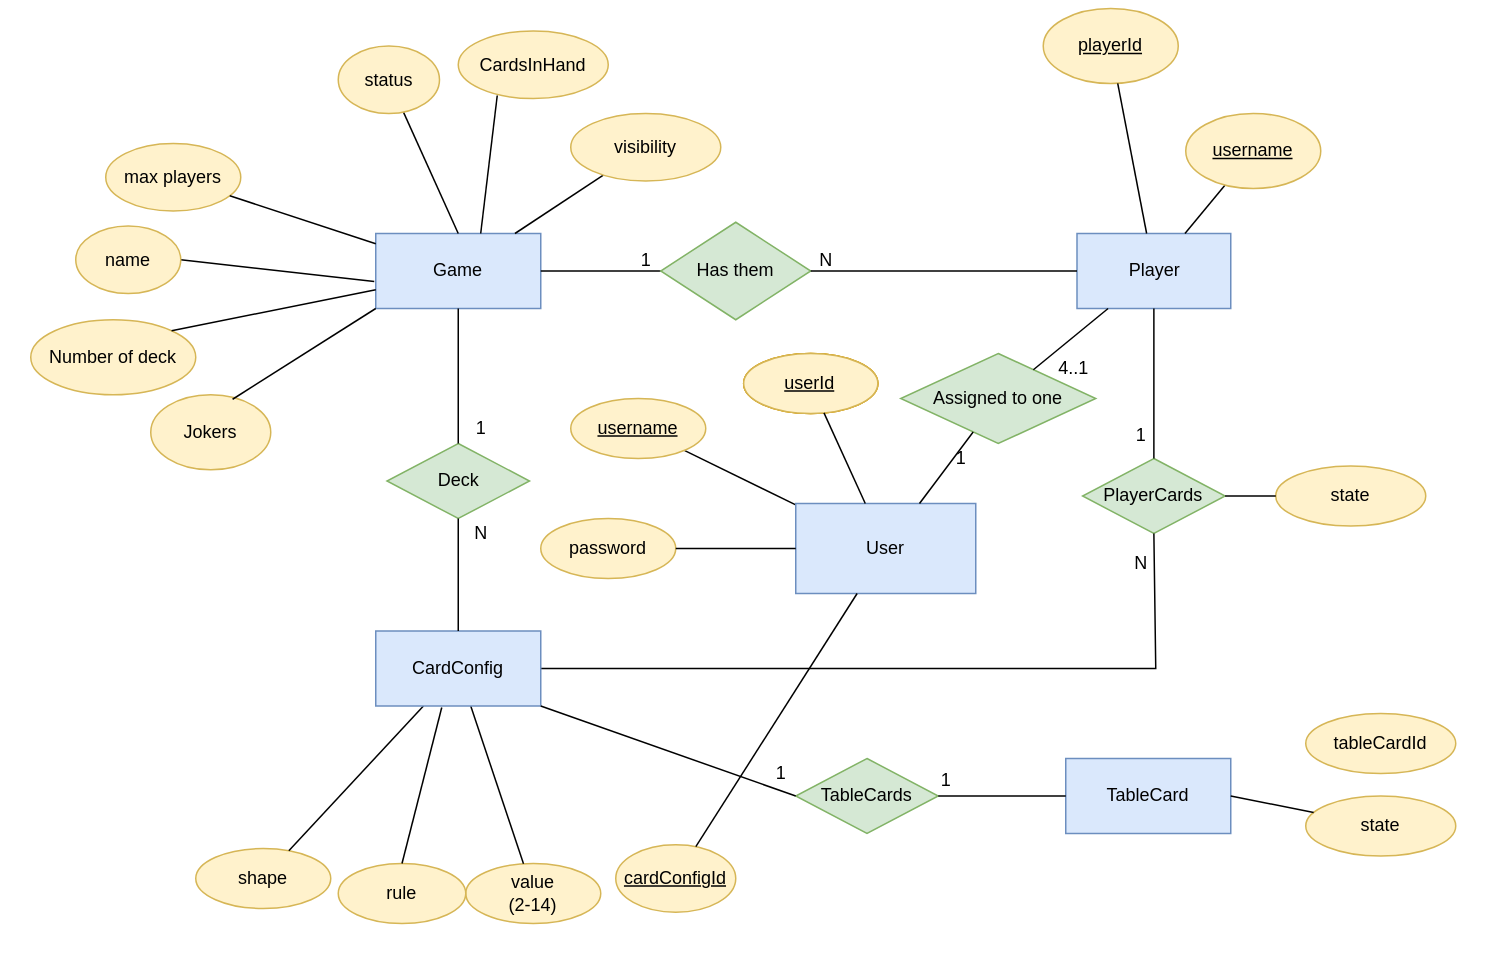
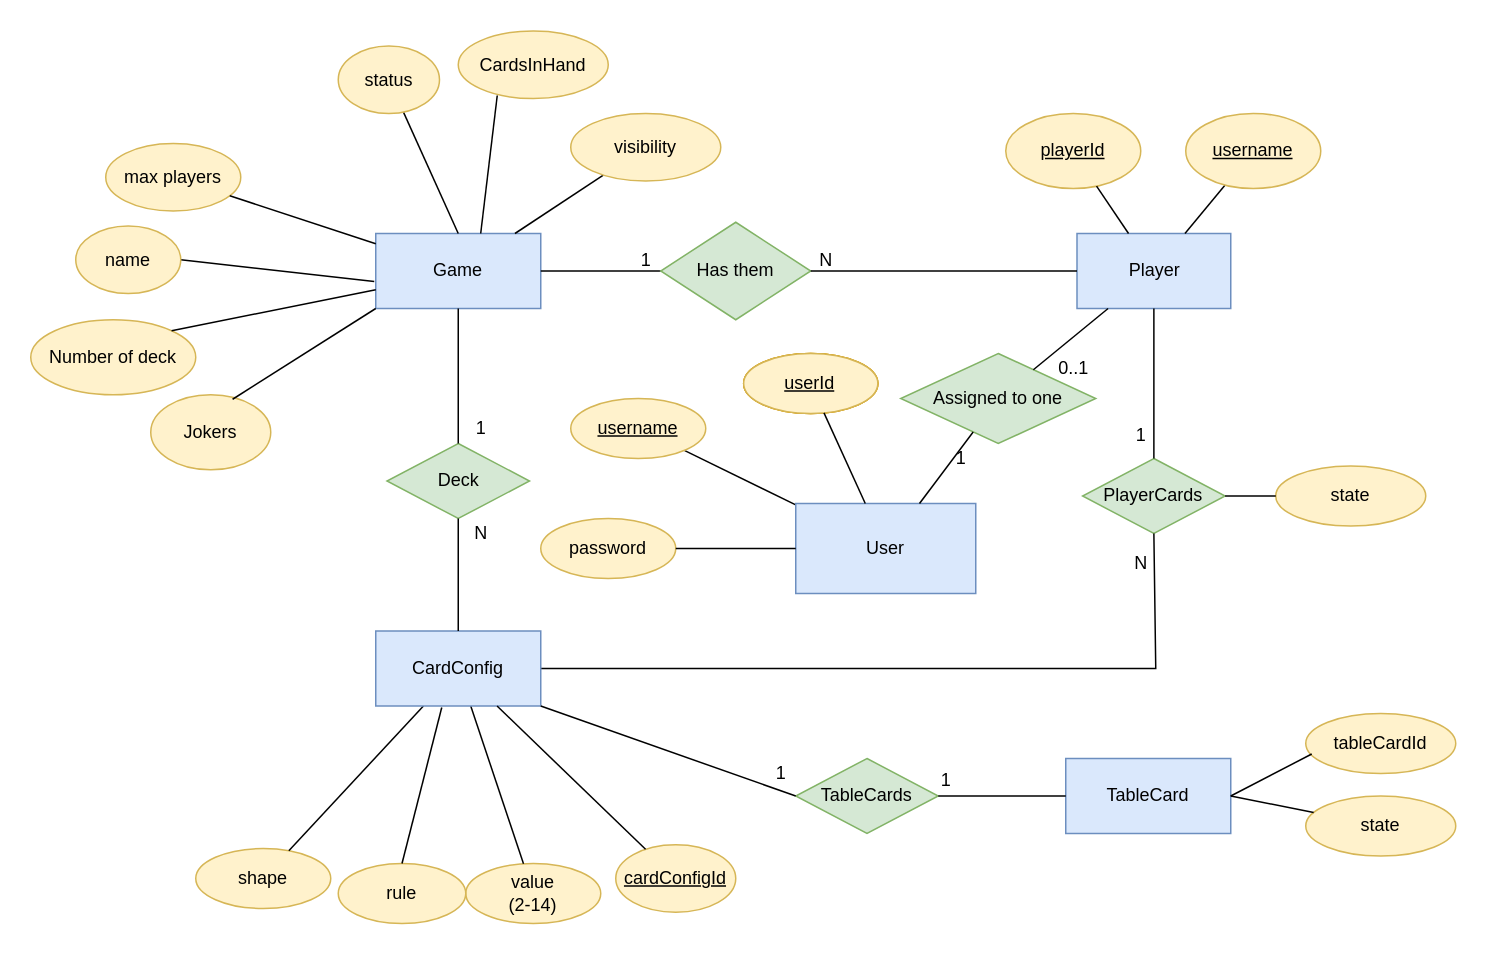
node "playerId": moved (1111, 46) -> (1073, 151)
node "4..1": label "4..1" -> "0..1"
edge "User" -- "cardConfigId": now "CardConfig" -- "cardConfigId"
edge "tableCardId" -- "TableCard": added
